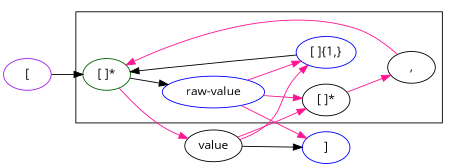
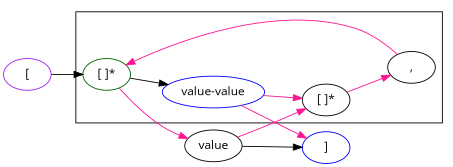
node "[ ]{1,}": removed
node "raw-value": label "raw-value" -> "value-value"
